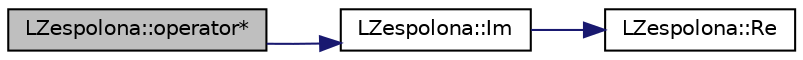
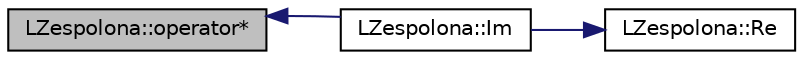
edge "LZespolona::operator*" -> "LZespolona::Im": reversed
